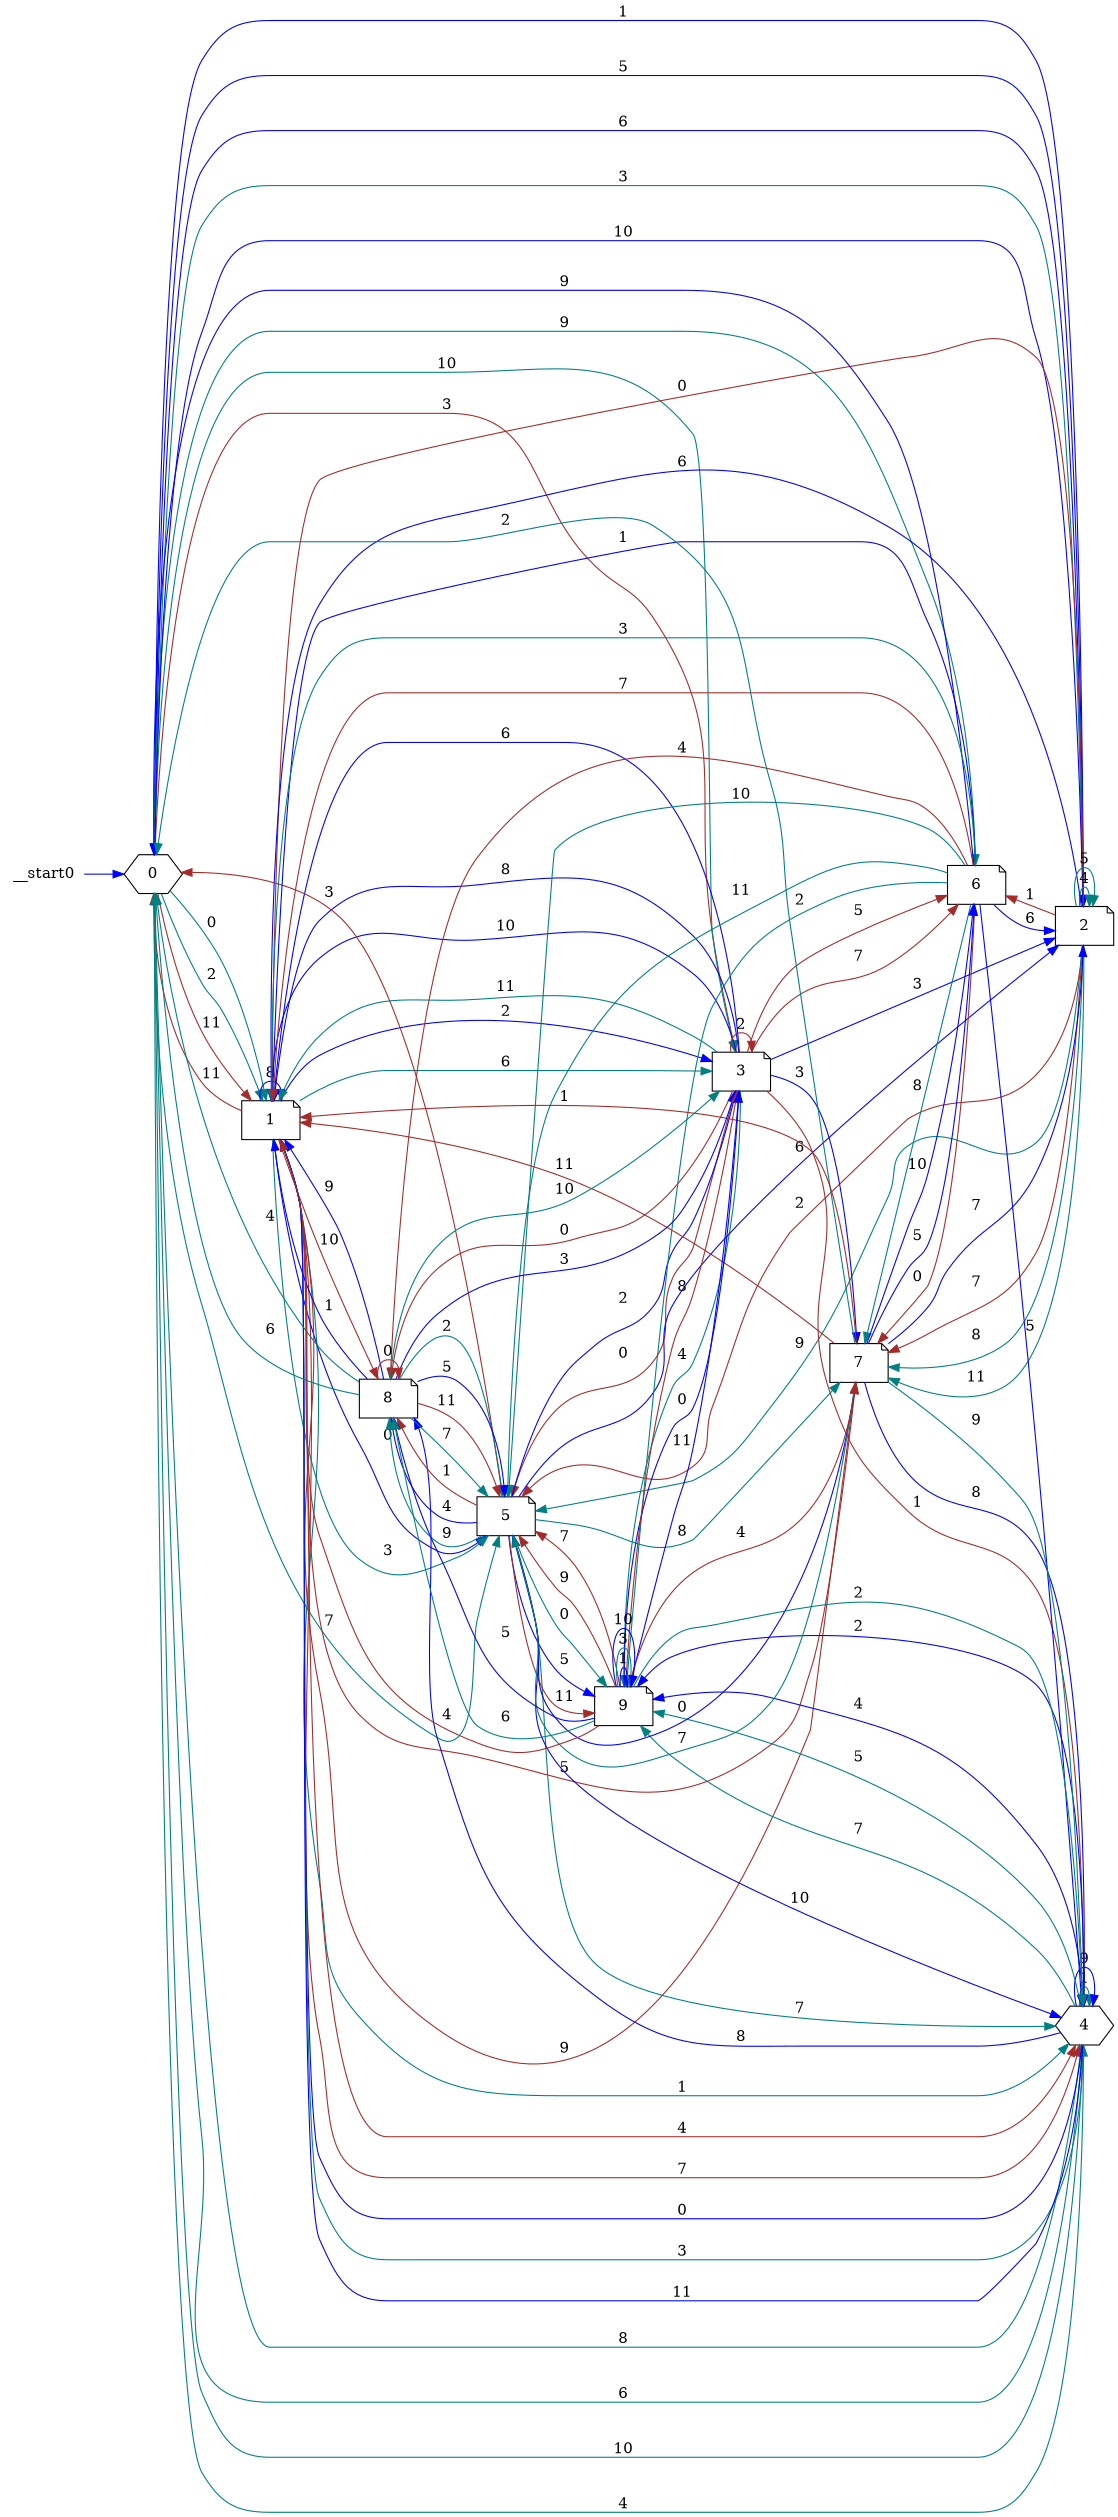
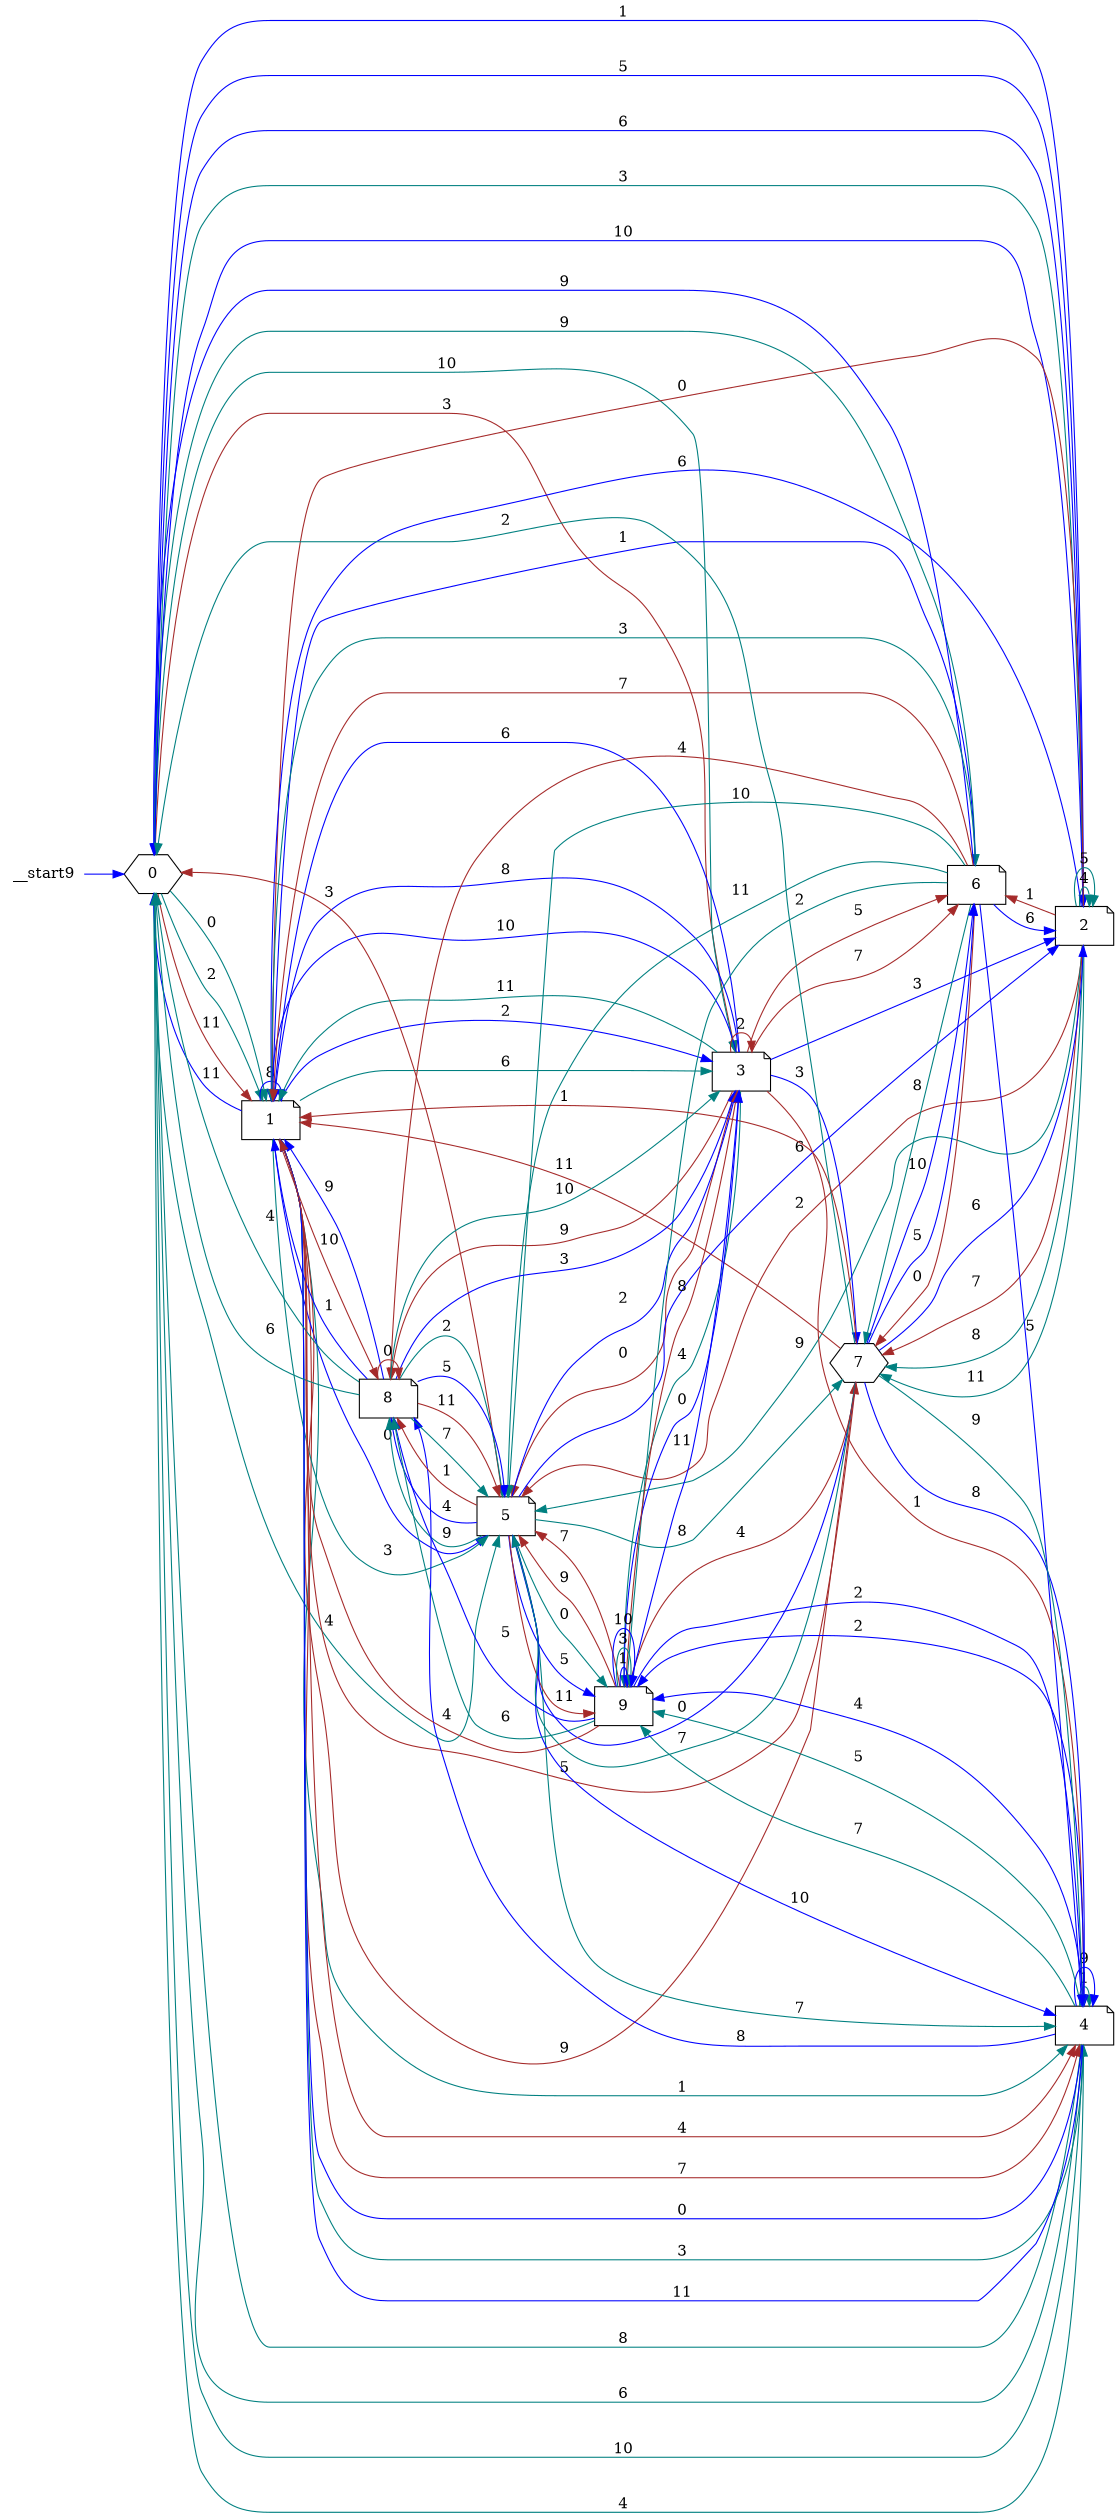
node "__start0": label "__start0" -> "__start9"
edge "1" -> "0": color brown -> blue
edge "7" -> "2": label "7" -> "6"
edge "3" -> "8": label "0" -> "9"
node "7": shape note -> hexagon
edge "9" -> "7": reversed
edge "0" -> "5": label "7" -> "4"
edge "9" -> "4": color teal -> blue
node "4": shape hexagon -> note
